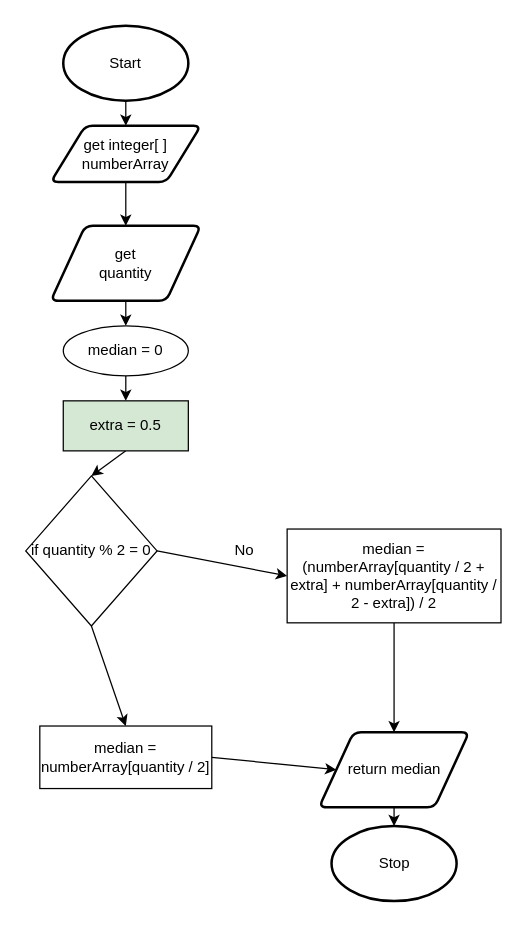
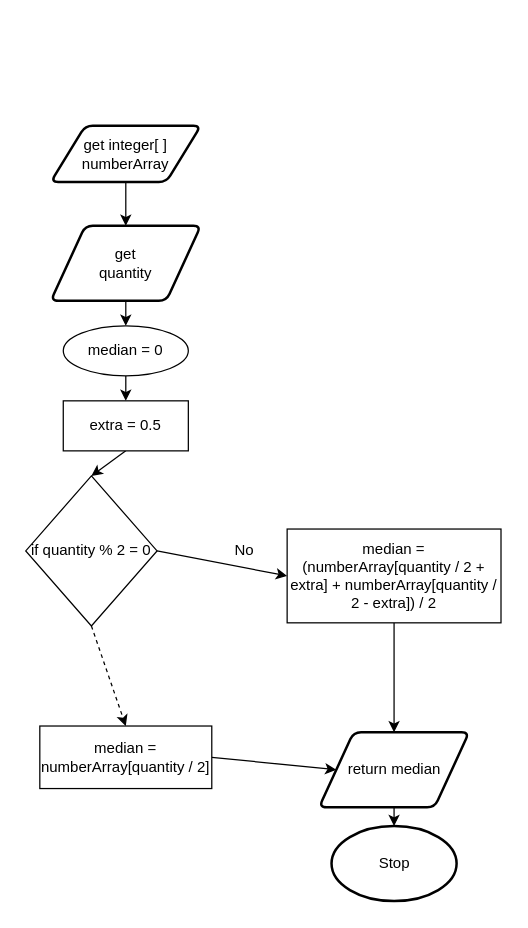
node "Start": removed
edge "Start" -> "get integer[ ] numberArray": removed
node "extra = 0.5": fillcolor #d5e8d4 -> #ffffff
edge "if quantity % 2 = 0" -> "median = numberArray[quantity / 2]": style solid -> dashed
